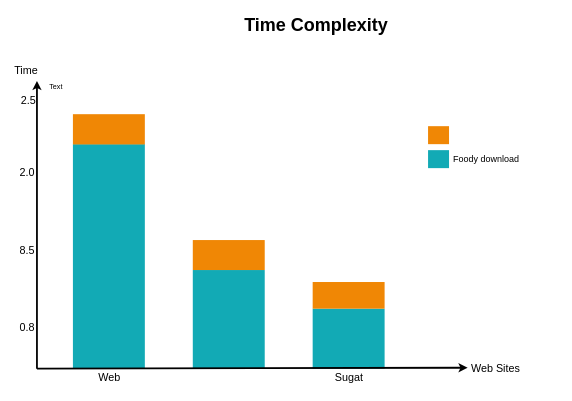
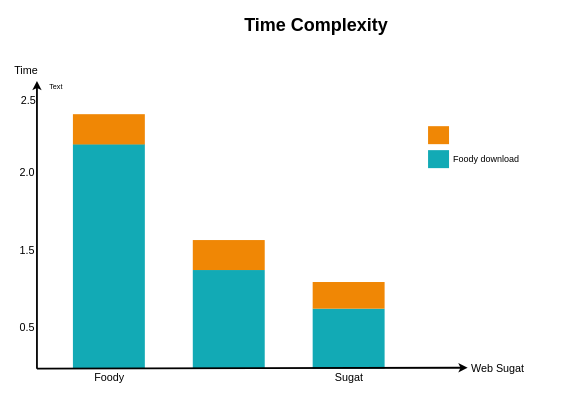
node "8.5": label "8.5" -> "1.5"
node "0.8": label "0.8" -> "0.5"
node "Web Sites": label "Web Sites" -> "Web Sugat"
node "Web": label "Web" -> "Foody"
